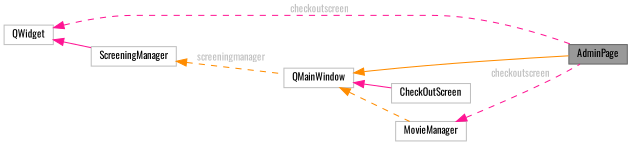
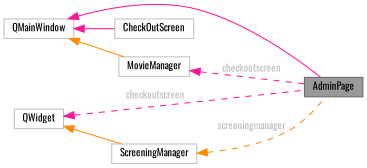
edge "ScreeningManager" -> "QWidget": color deeppink -> darkorange
edge "AdminPage" -> "QMainWindow": color darkorange -> deeppink
edge "QMainWindow" -> "ScreeningManager": now "AdminPage" -> "ScreeningManager"
edge "MovieManager" -> "QMainWindow": style dashed -> solid
